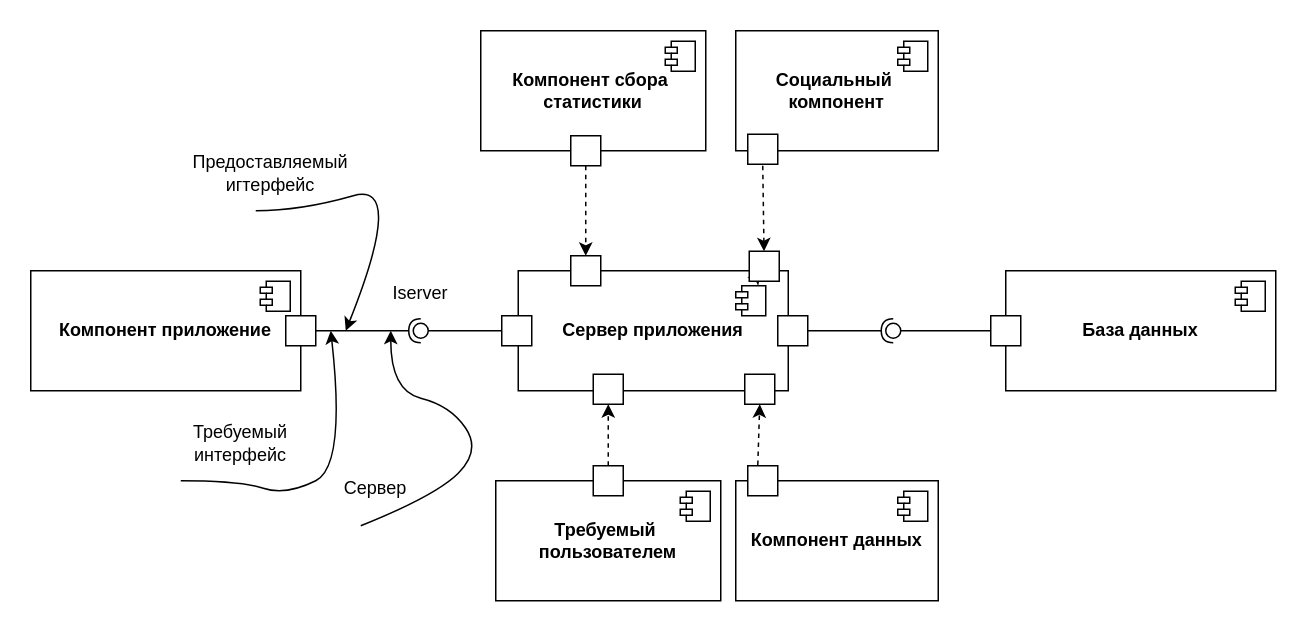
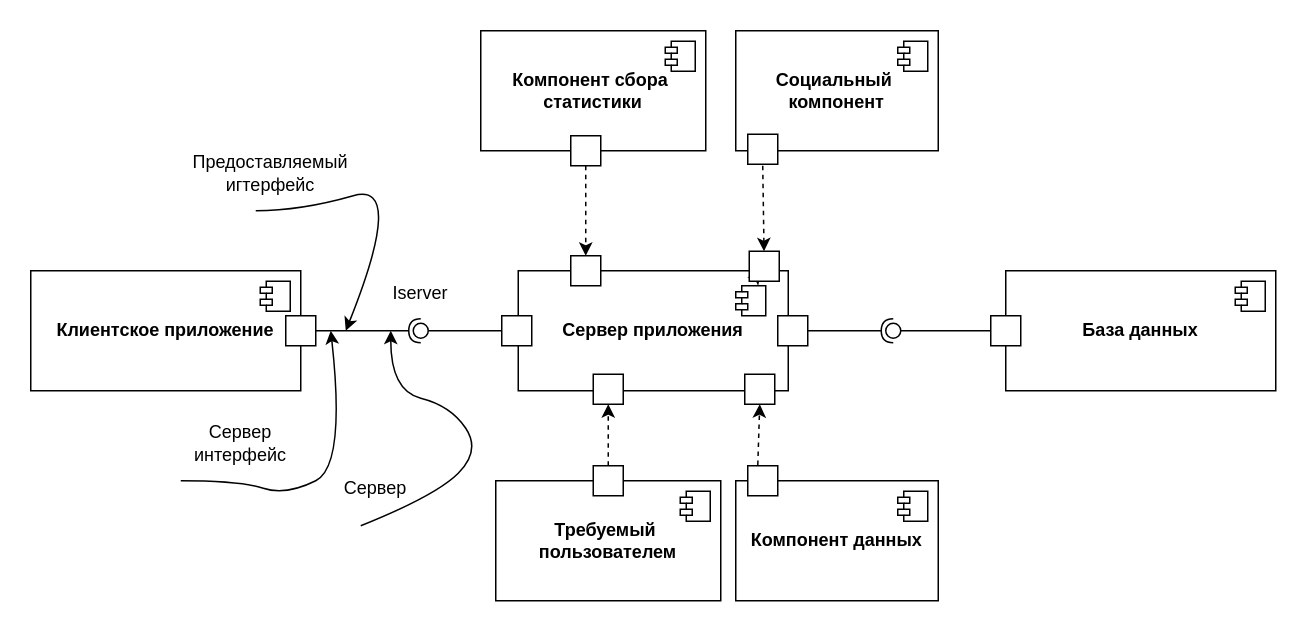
node "Компонент приложение": label "Компонент приложение" -> "Клиентское приложение"
node "Требуемый интерфейс": label "Требуемый интерфейс" -> "Сервер интерфейс"
